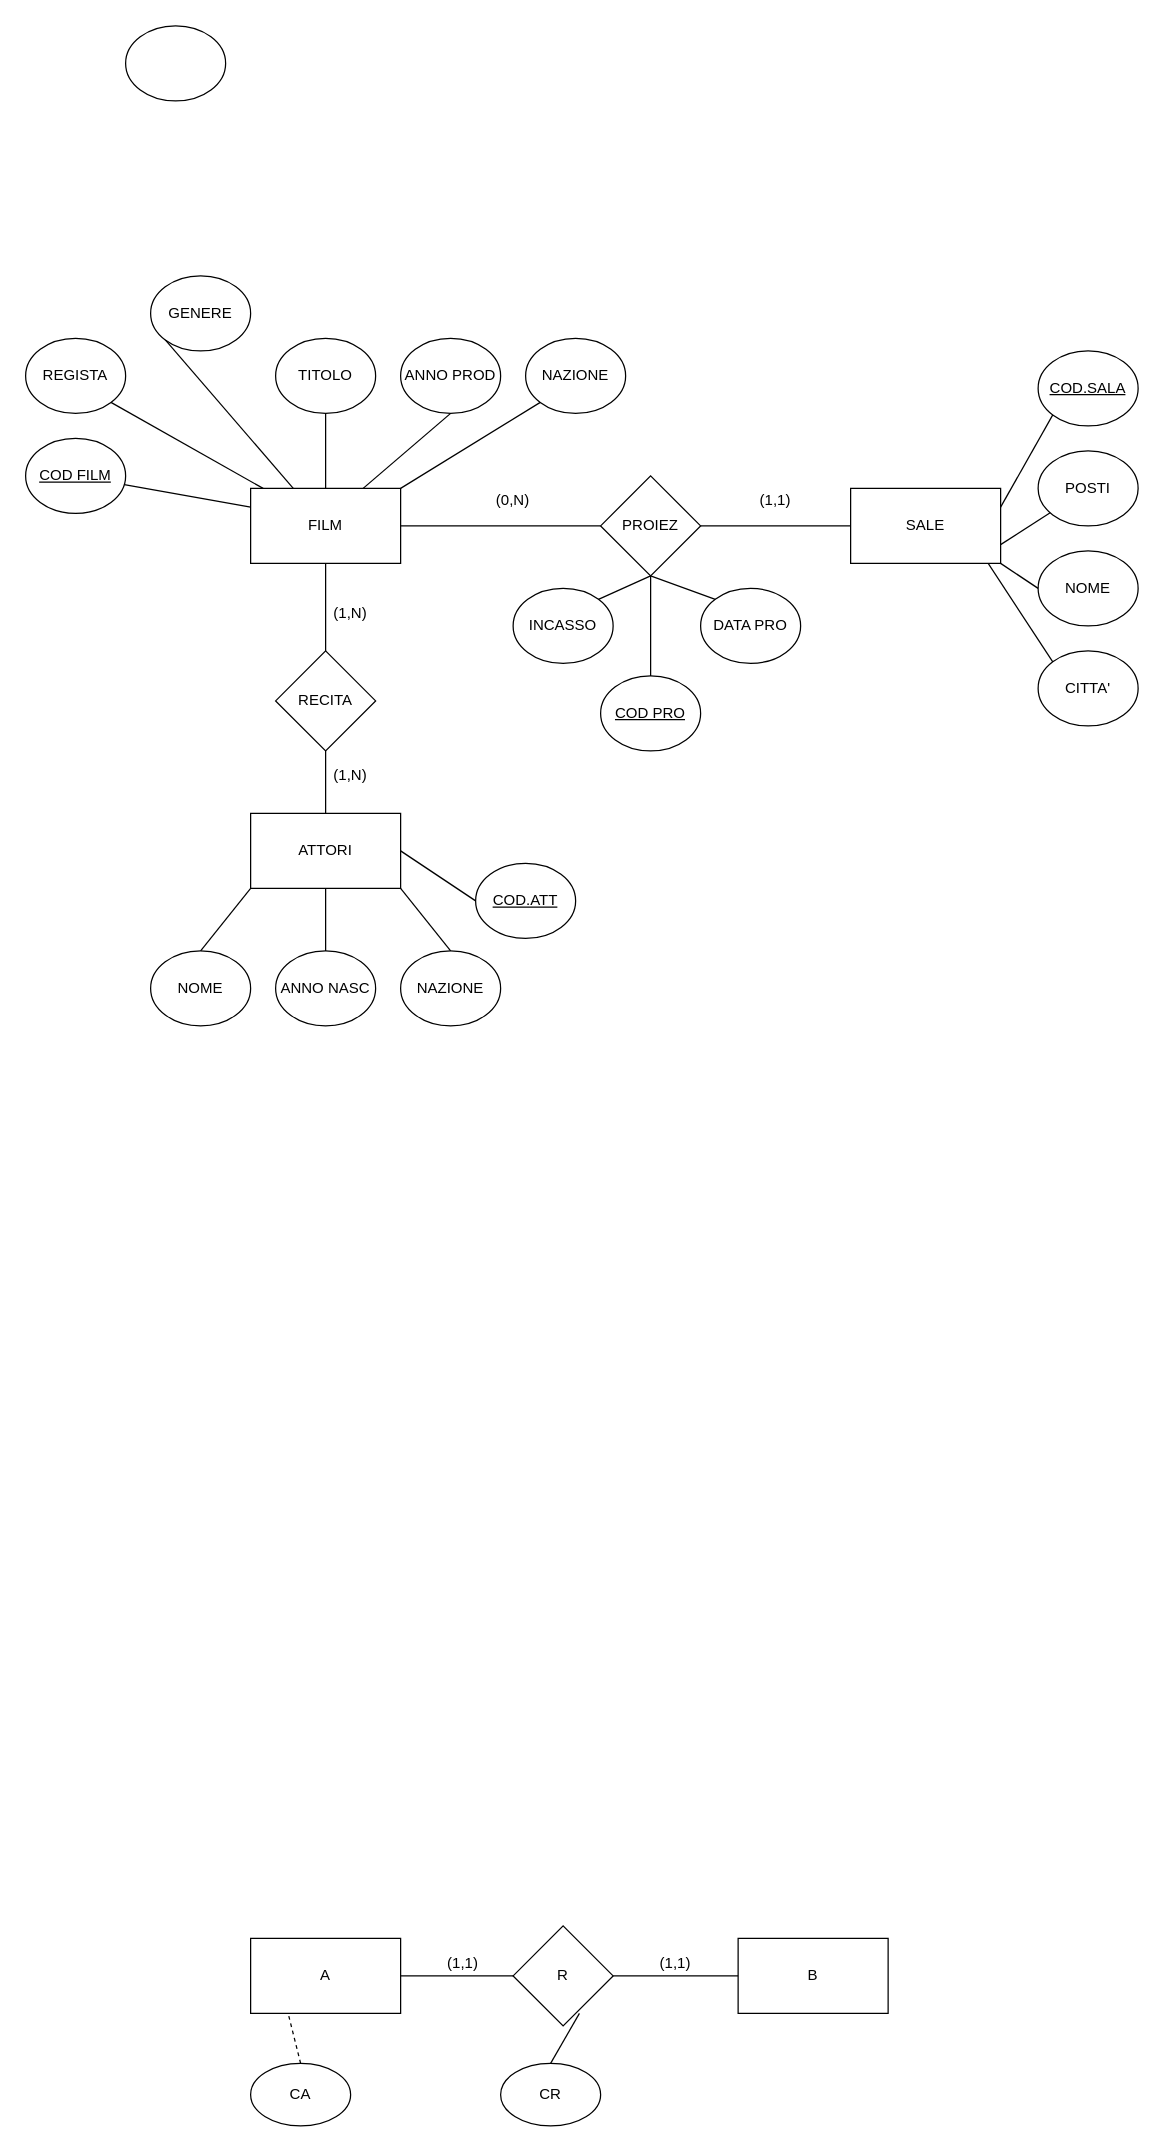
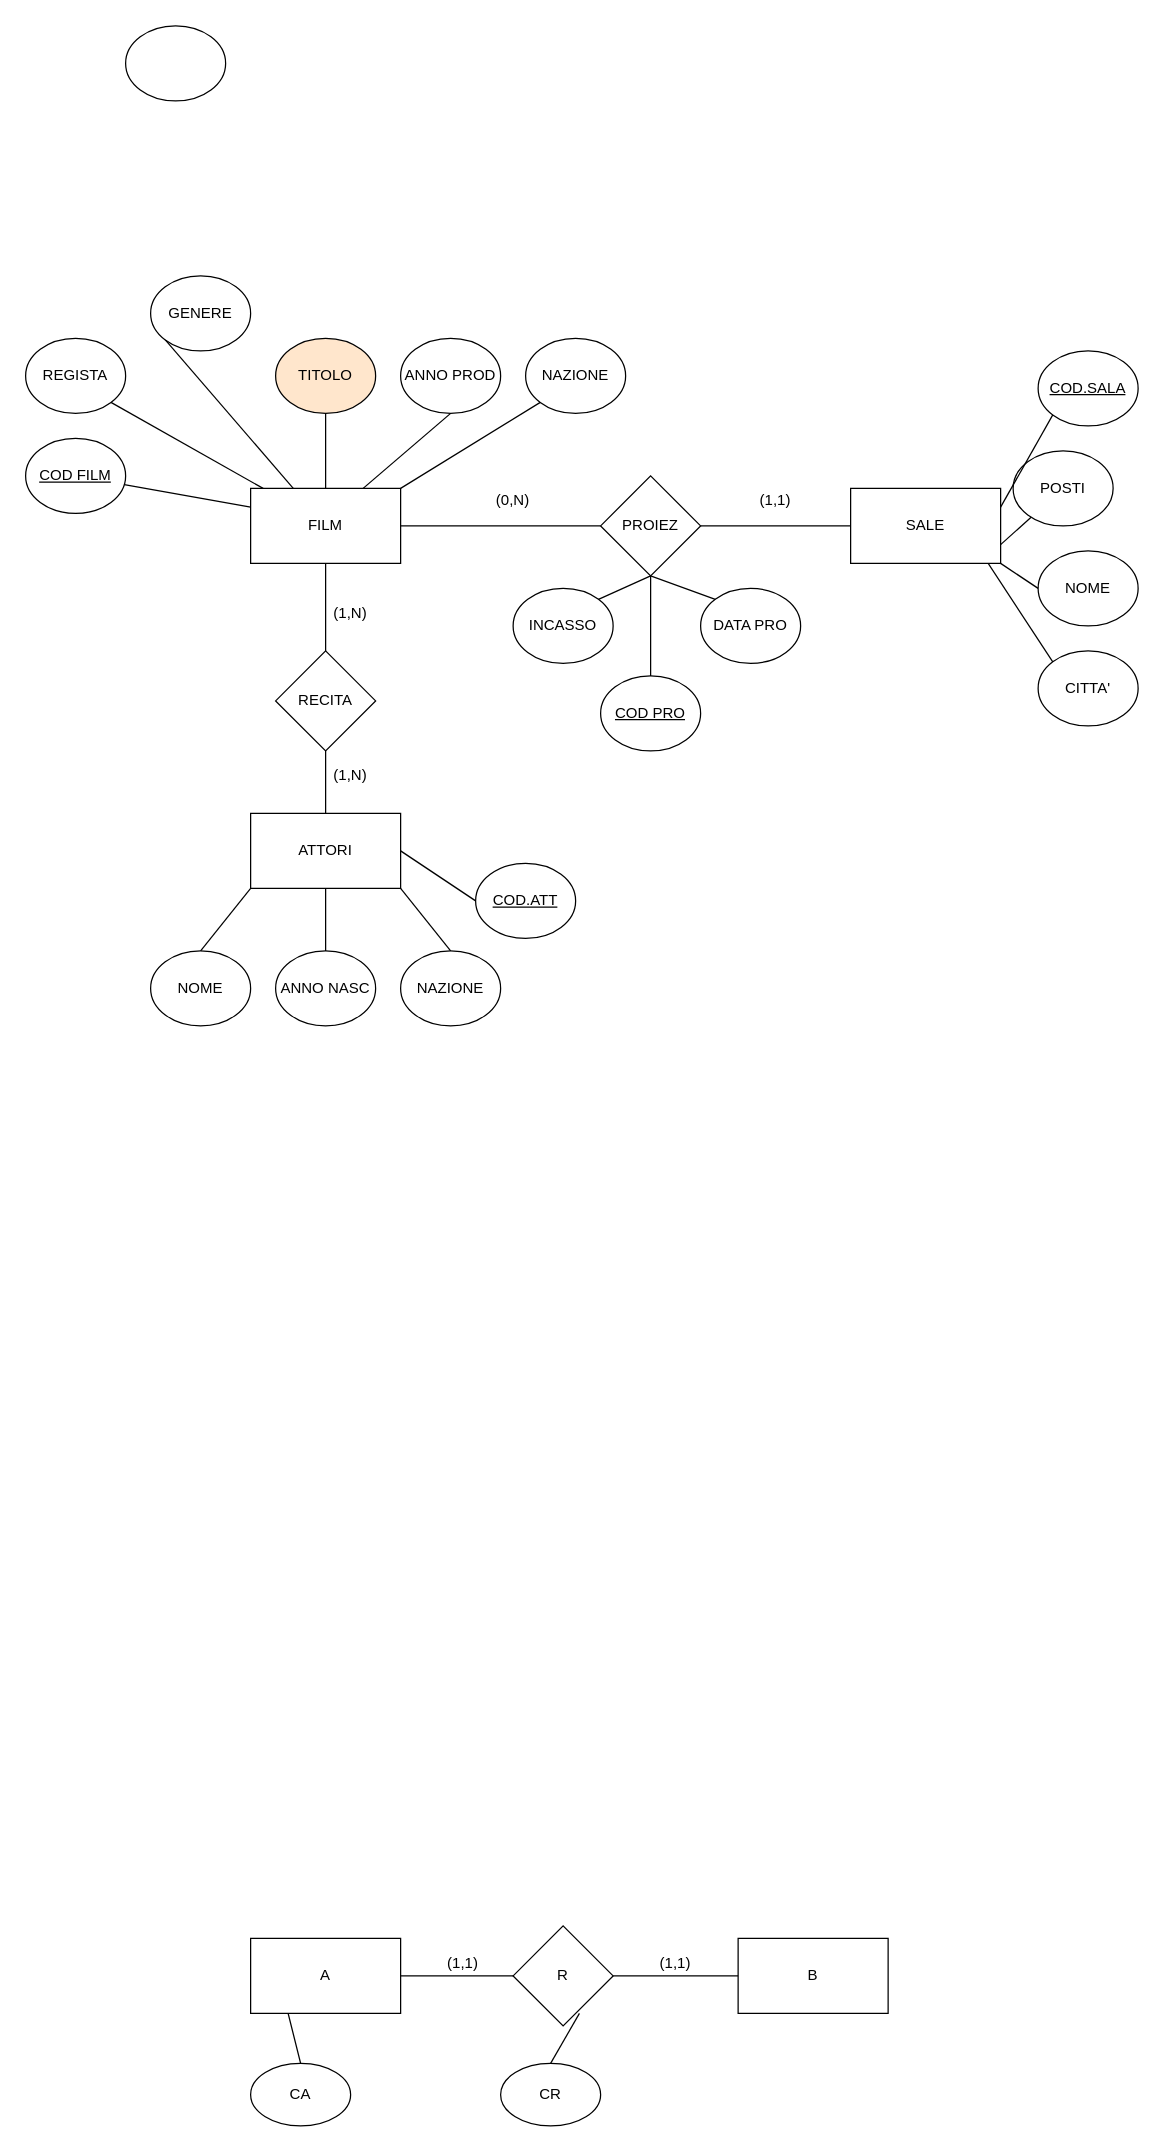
node "TITOLO": fillcolor #ffffff -> #ffe6cc
node "POSTI": moved (1088, 488) -> (1063, 488)
edge "A" -- "CA": style dashed -> solid
